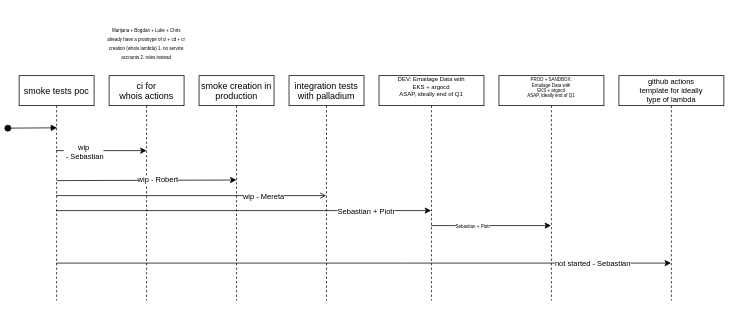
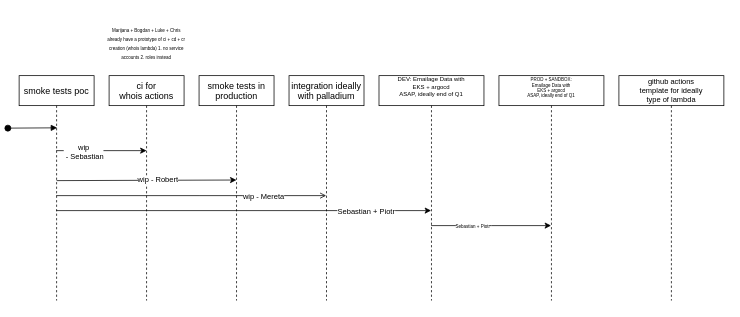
node "smoke creation in production": label "smoke creation in production" -> "smoke tests in production"
node "integration tests with palladium": label "integration tests with palladium" -> "integration ideally with palladium"
edge "smoke tests poc" -> "github actions template for ideally type of lambda": removed, label "not started - Sebastian"
